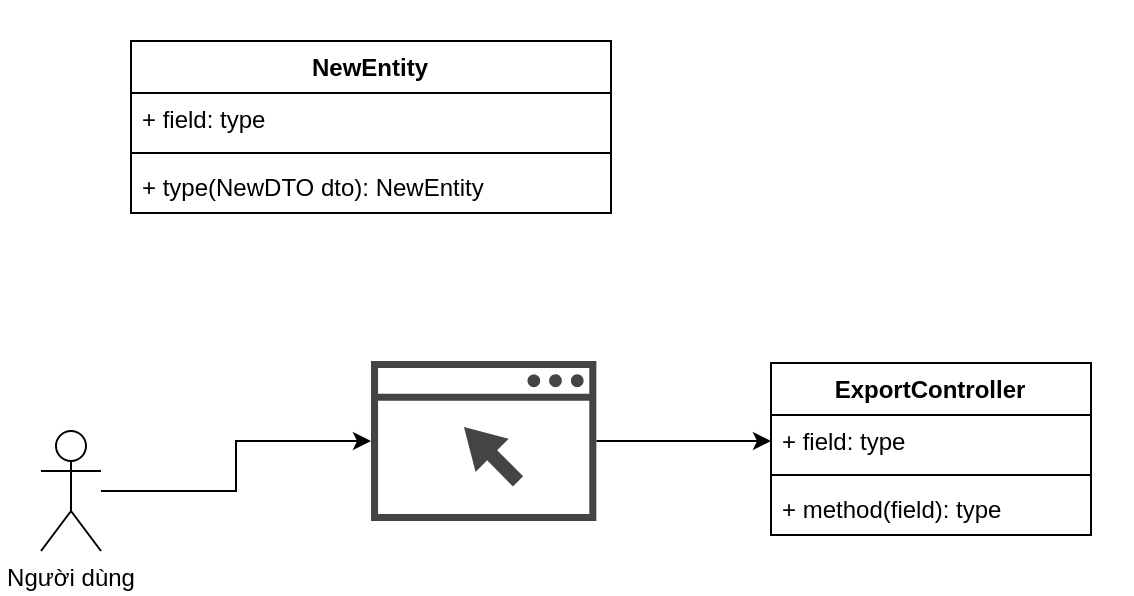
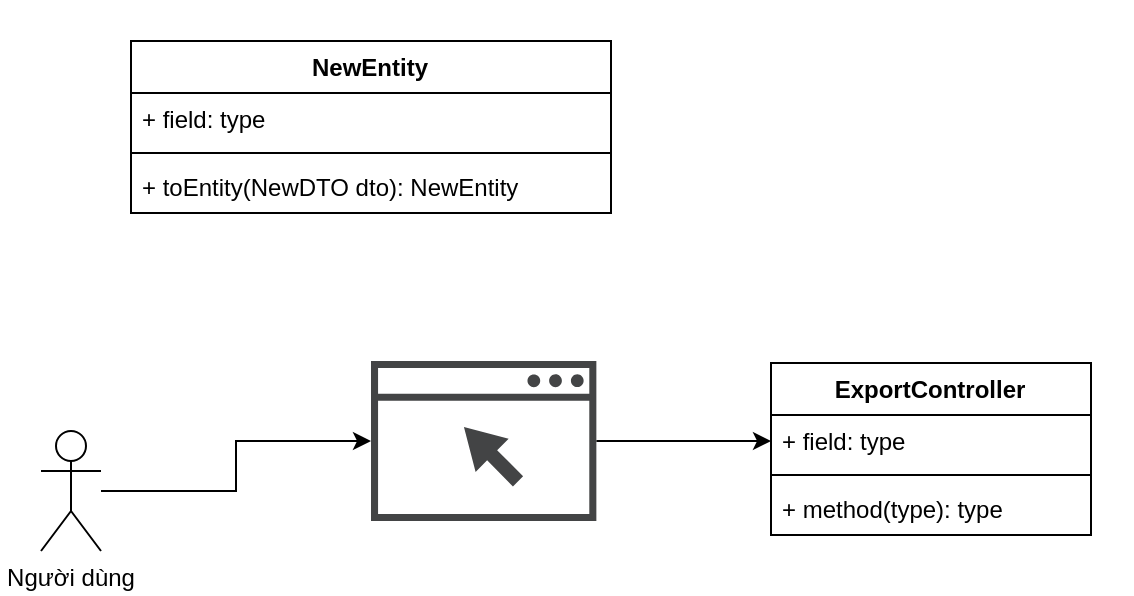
node "+ type(NewDTO dto): NewEntity": label "+ type(NewDTO dto): NewEntity" -> "+ toEntity(NewDTO dto): NewEntity"
node "+ method(field): type": label "+ method(field): type" -> "+ method(type): type"
